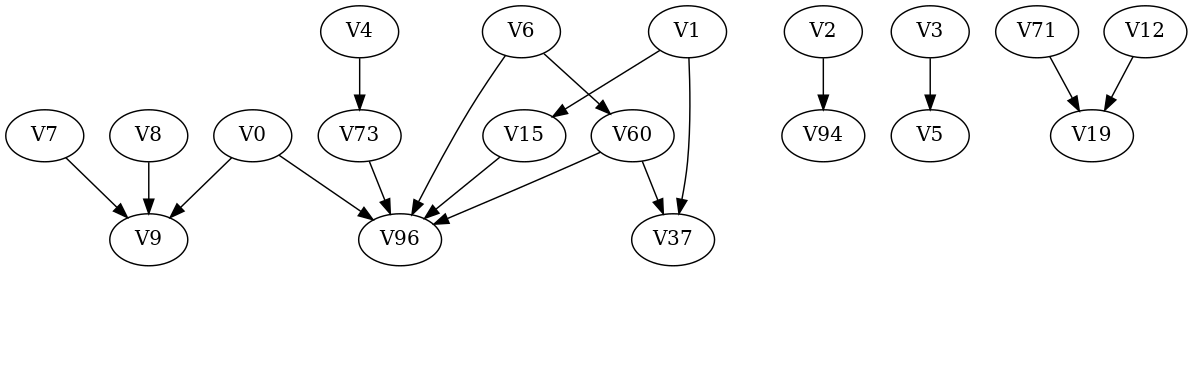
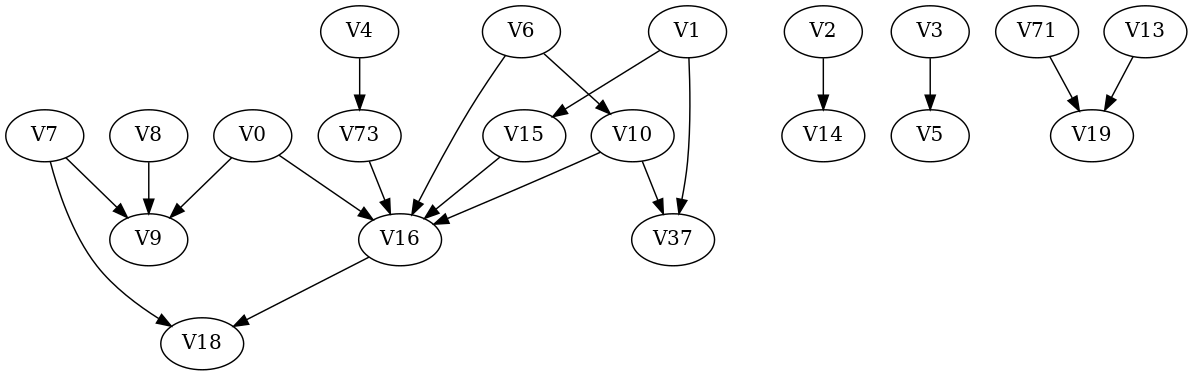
node "V12": label "V12" -> "V13"
node "V60": label "V60" -> "V10"
node "V94": label "V94" -> "V14"
node "V96": label "V96" -> "V16"
node "V18": added
